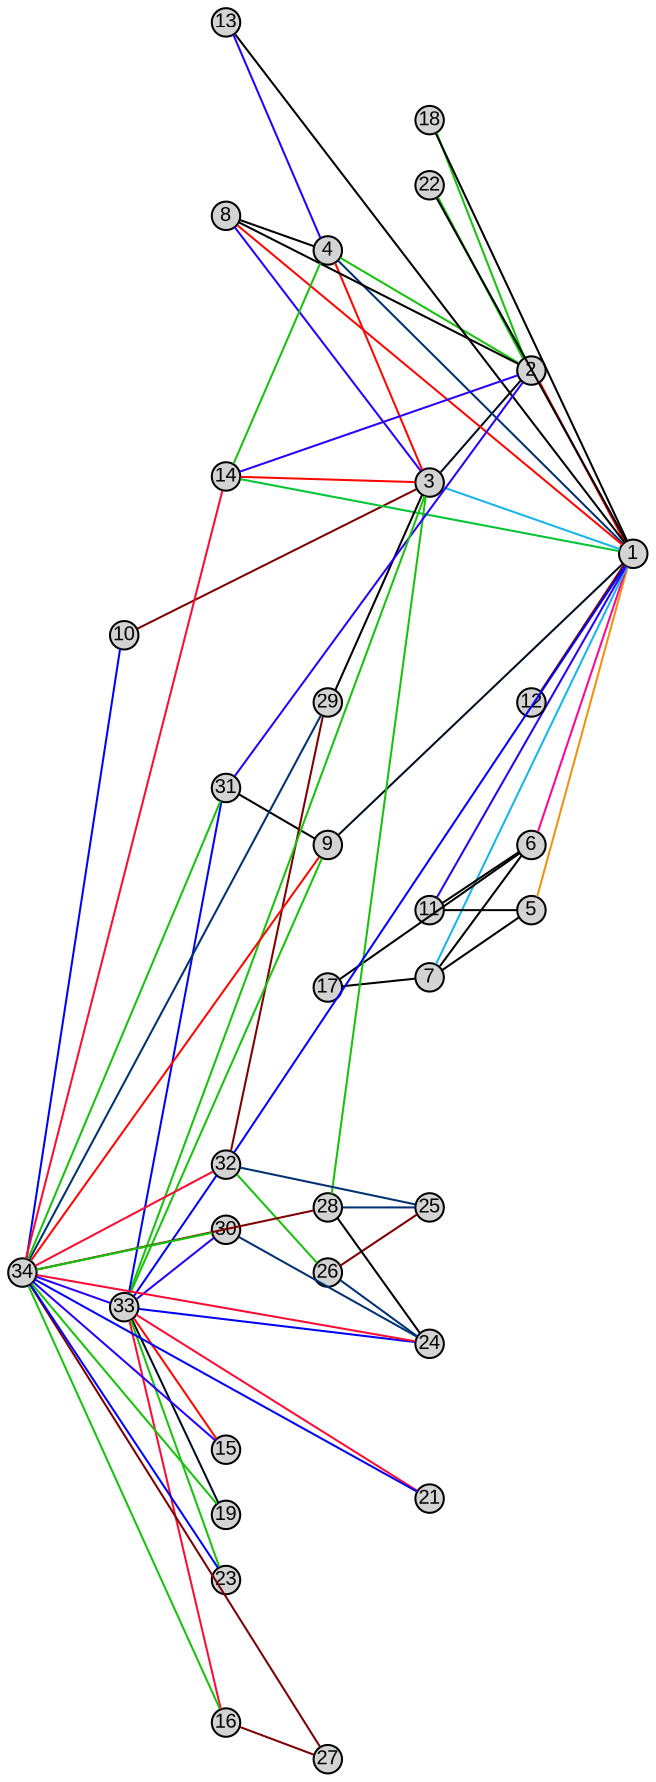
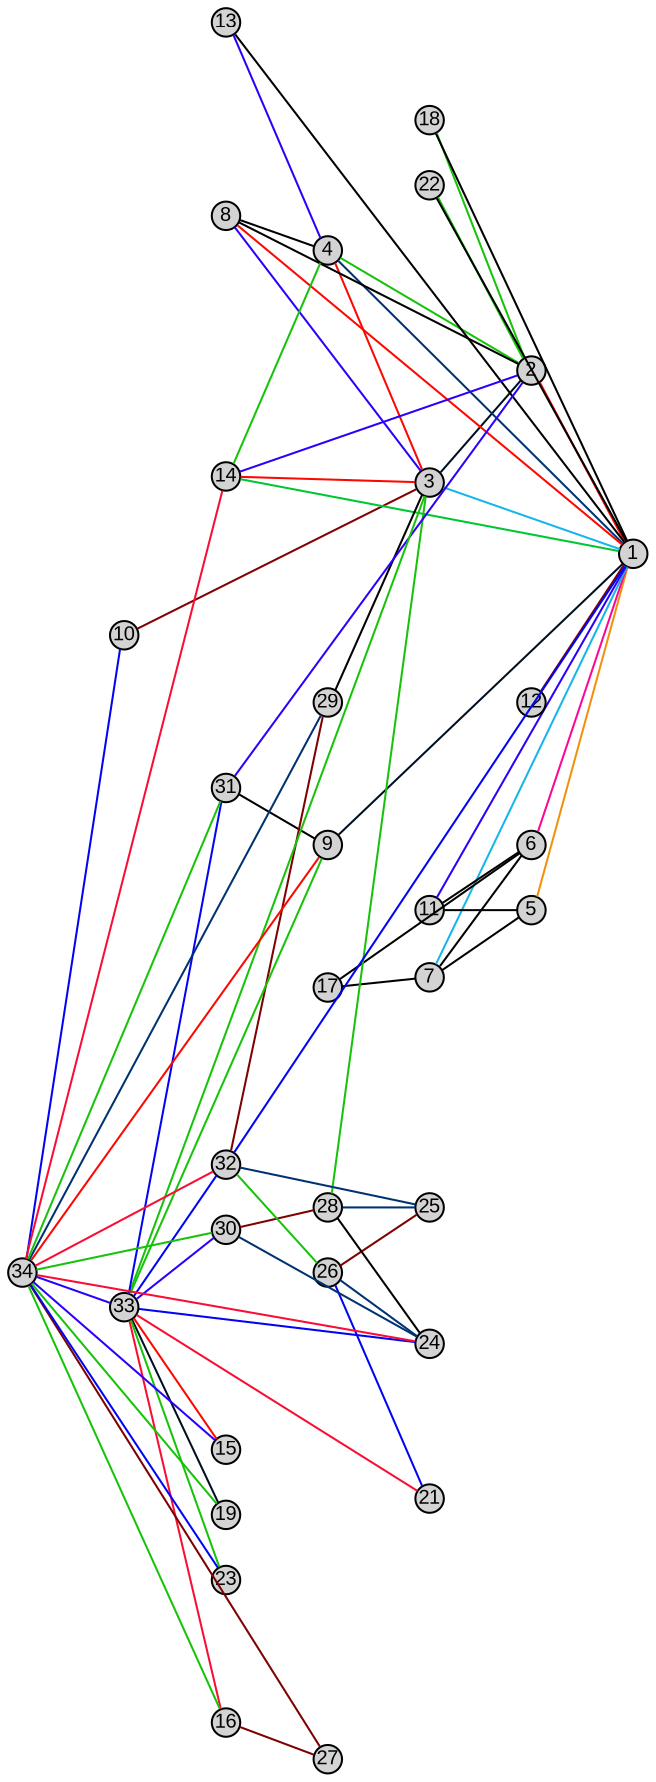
edge "28" -- "34": now "28" -- "30"
edge "34" -- "21": now "26" -- "21"
